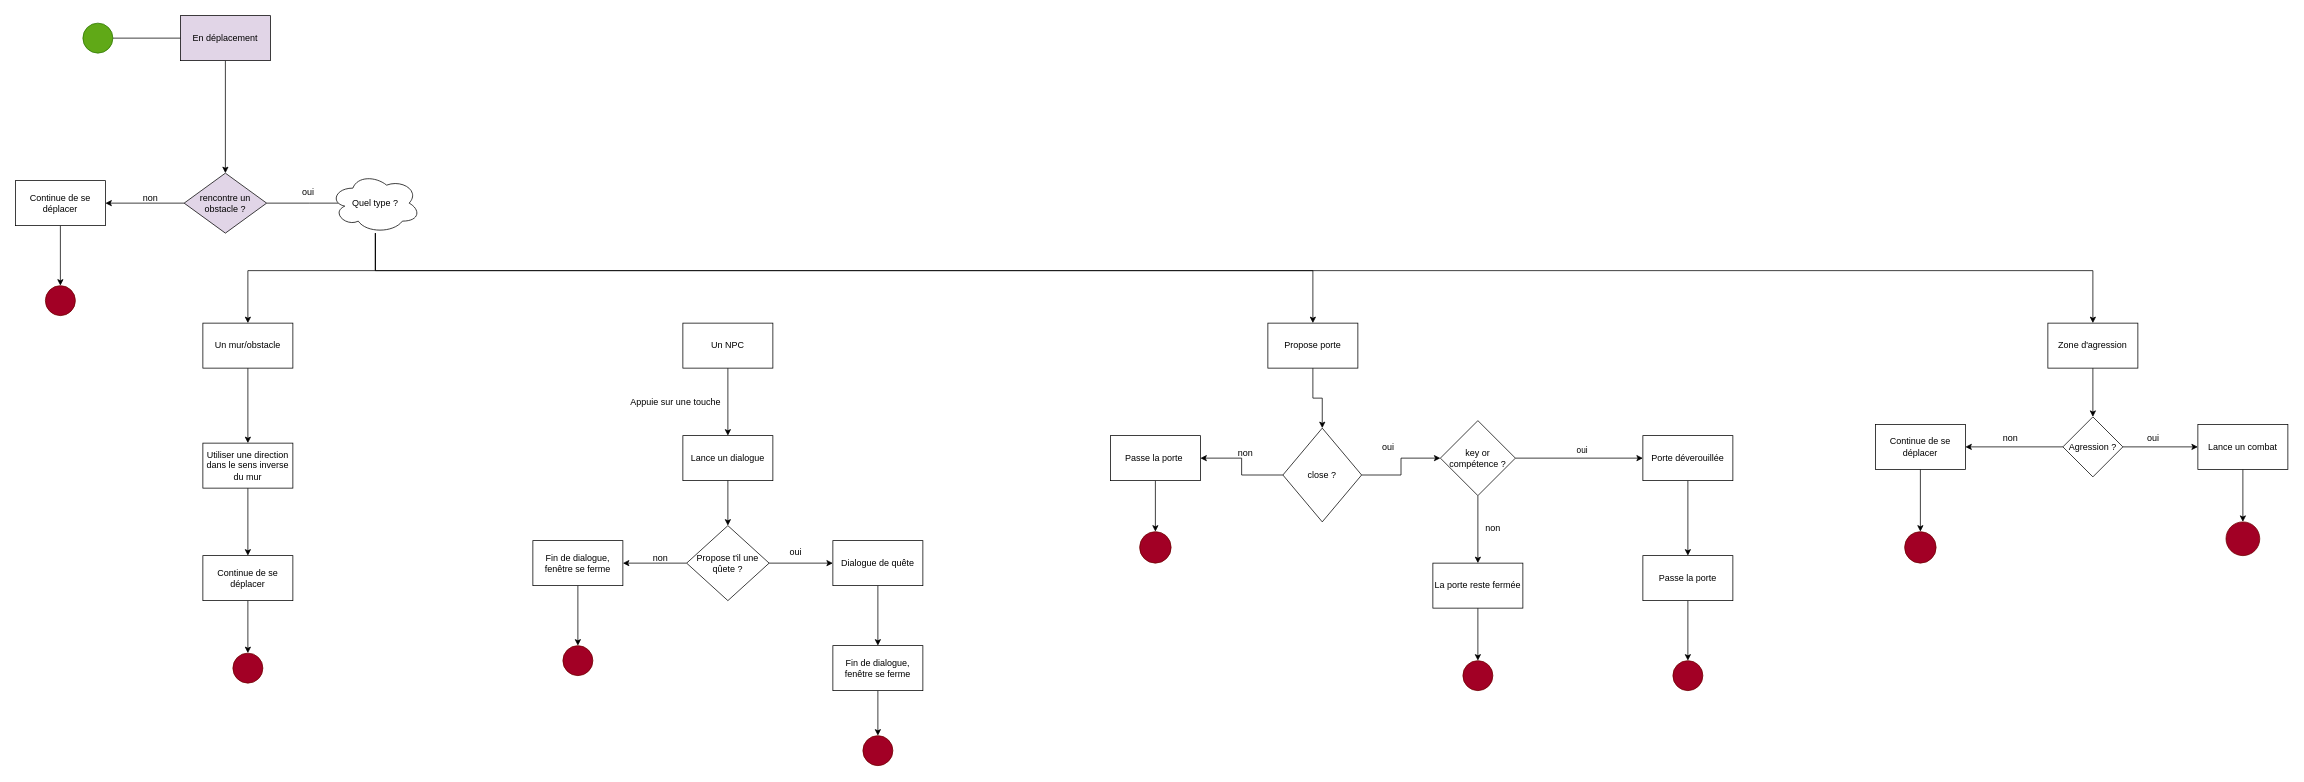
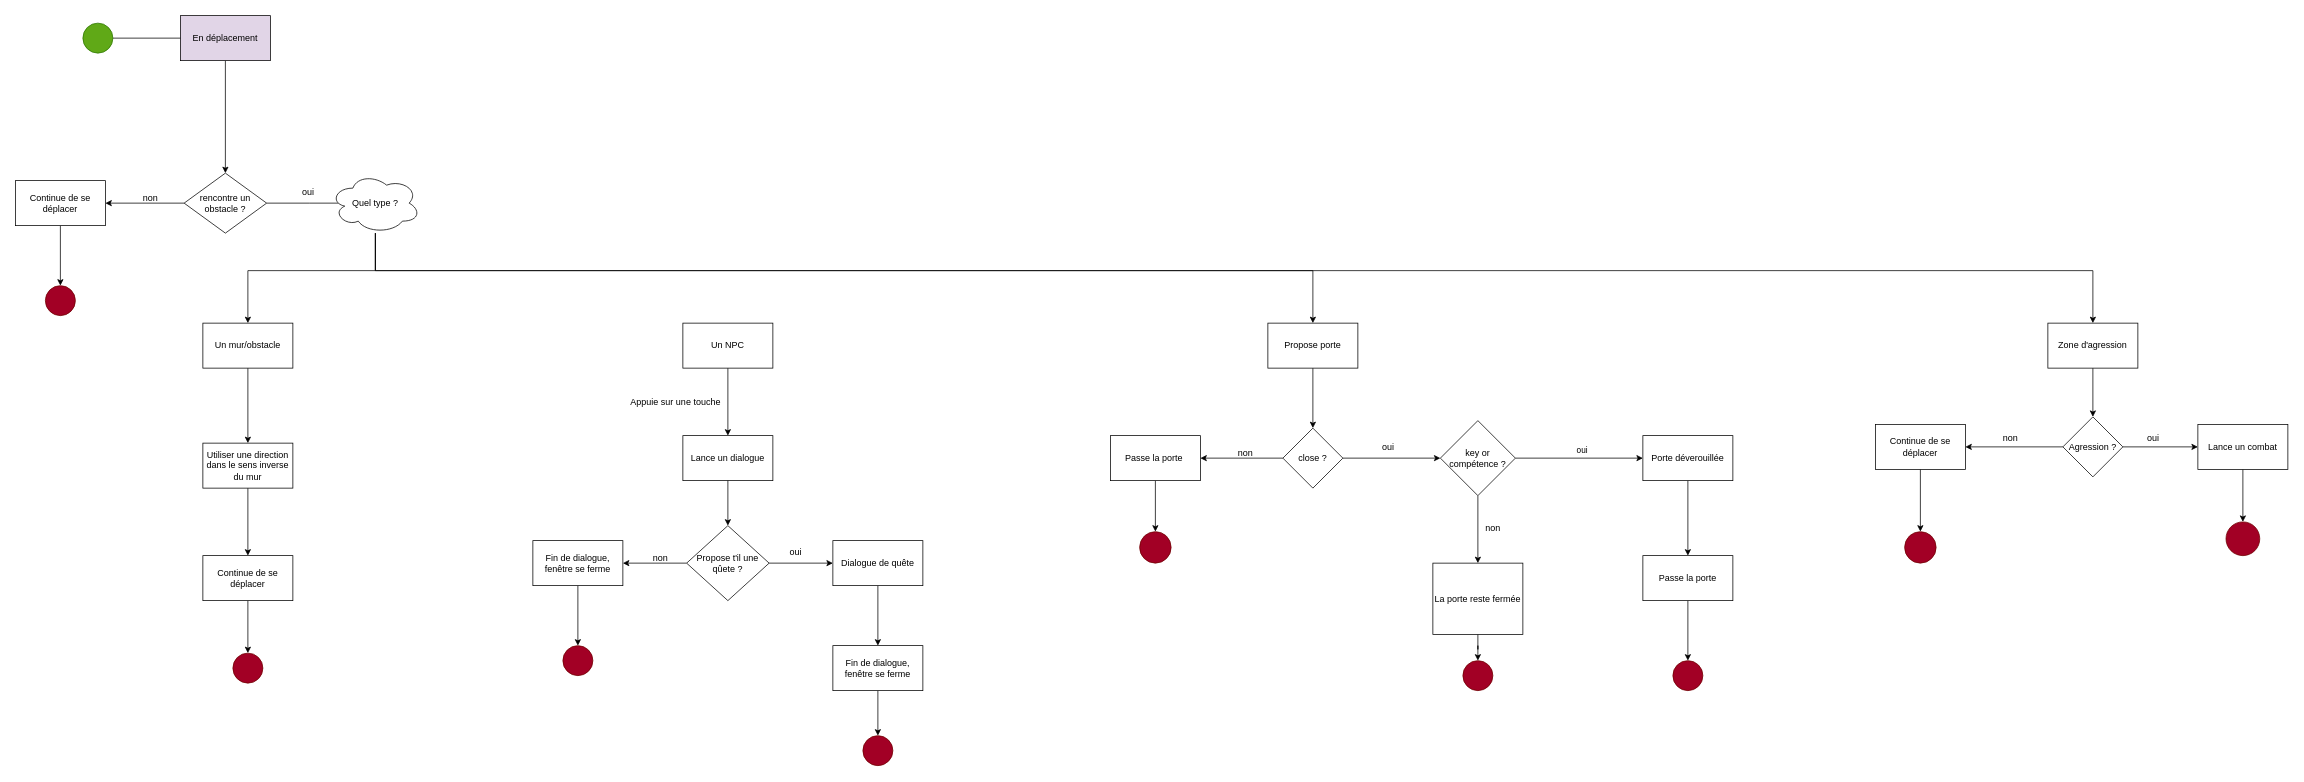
node "rencontre un obstacle ?": fillcolor #e1d5e7 -> #ffffff
node "close ?": size 79x94 -> 60x60
node "La porte reste fermée": size 90x45 -> 90x71
